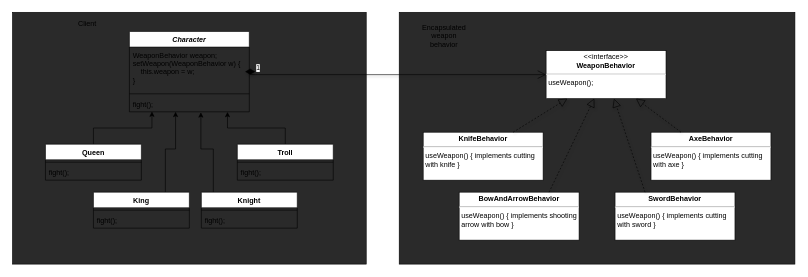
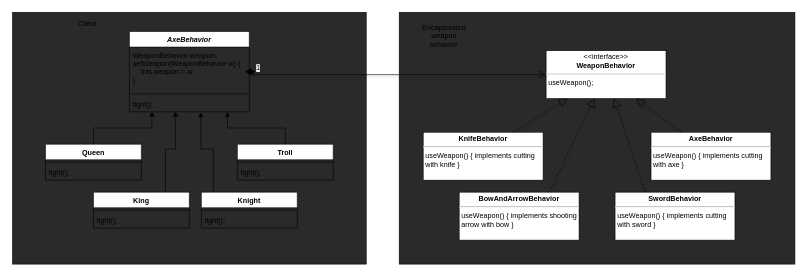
node "Character": label "Character" -> "AxeBehavior"
